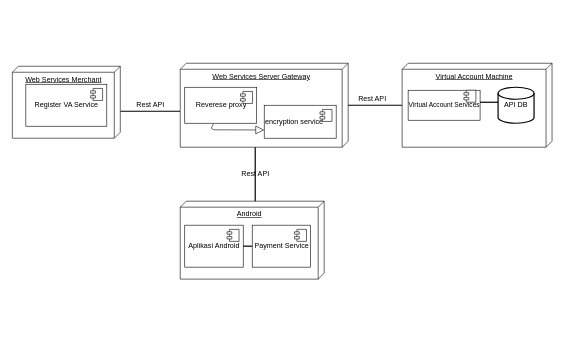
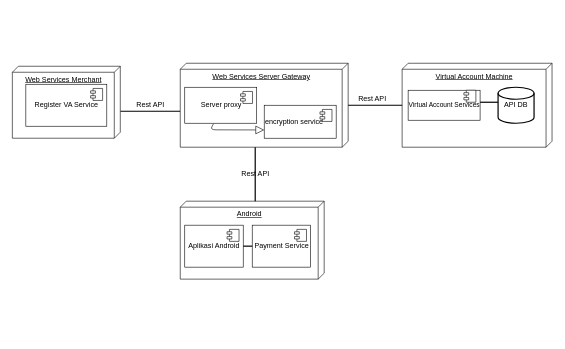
node "Reverese proxy": label "Reverese proxy" -> "Server proxy"
